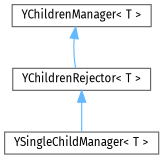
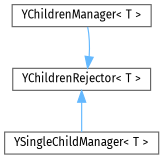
edge "YChildrenRejector< T >" -> "YChildrenManager< T >": reversed
